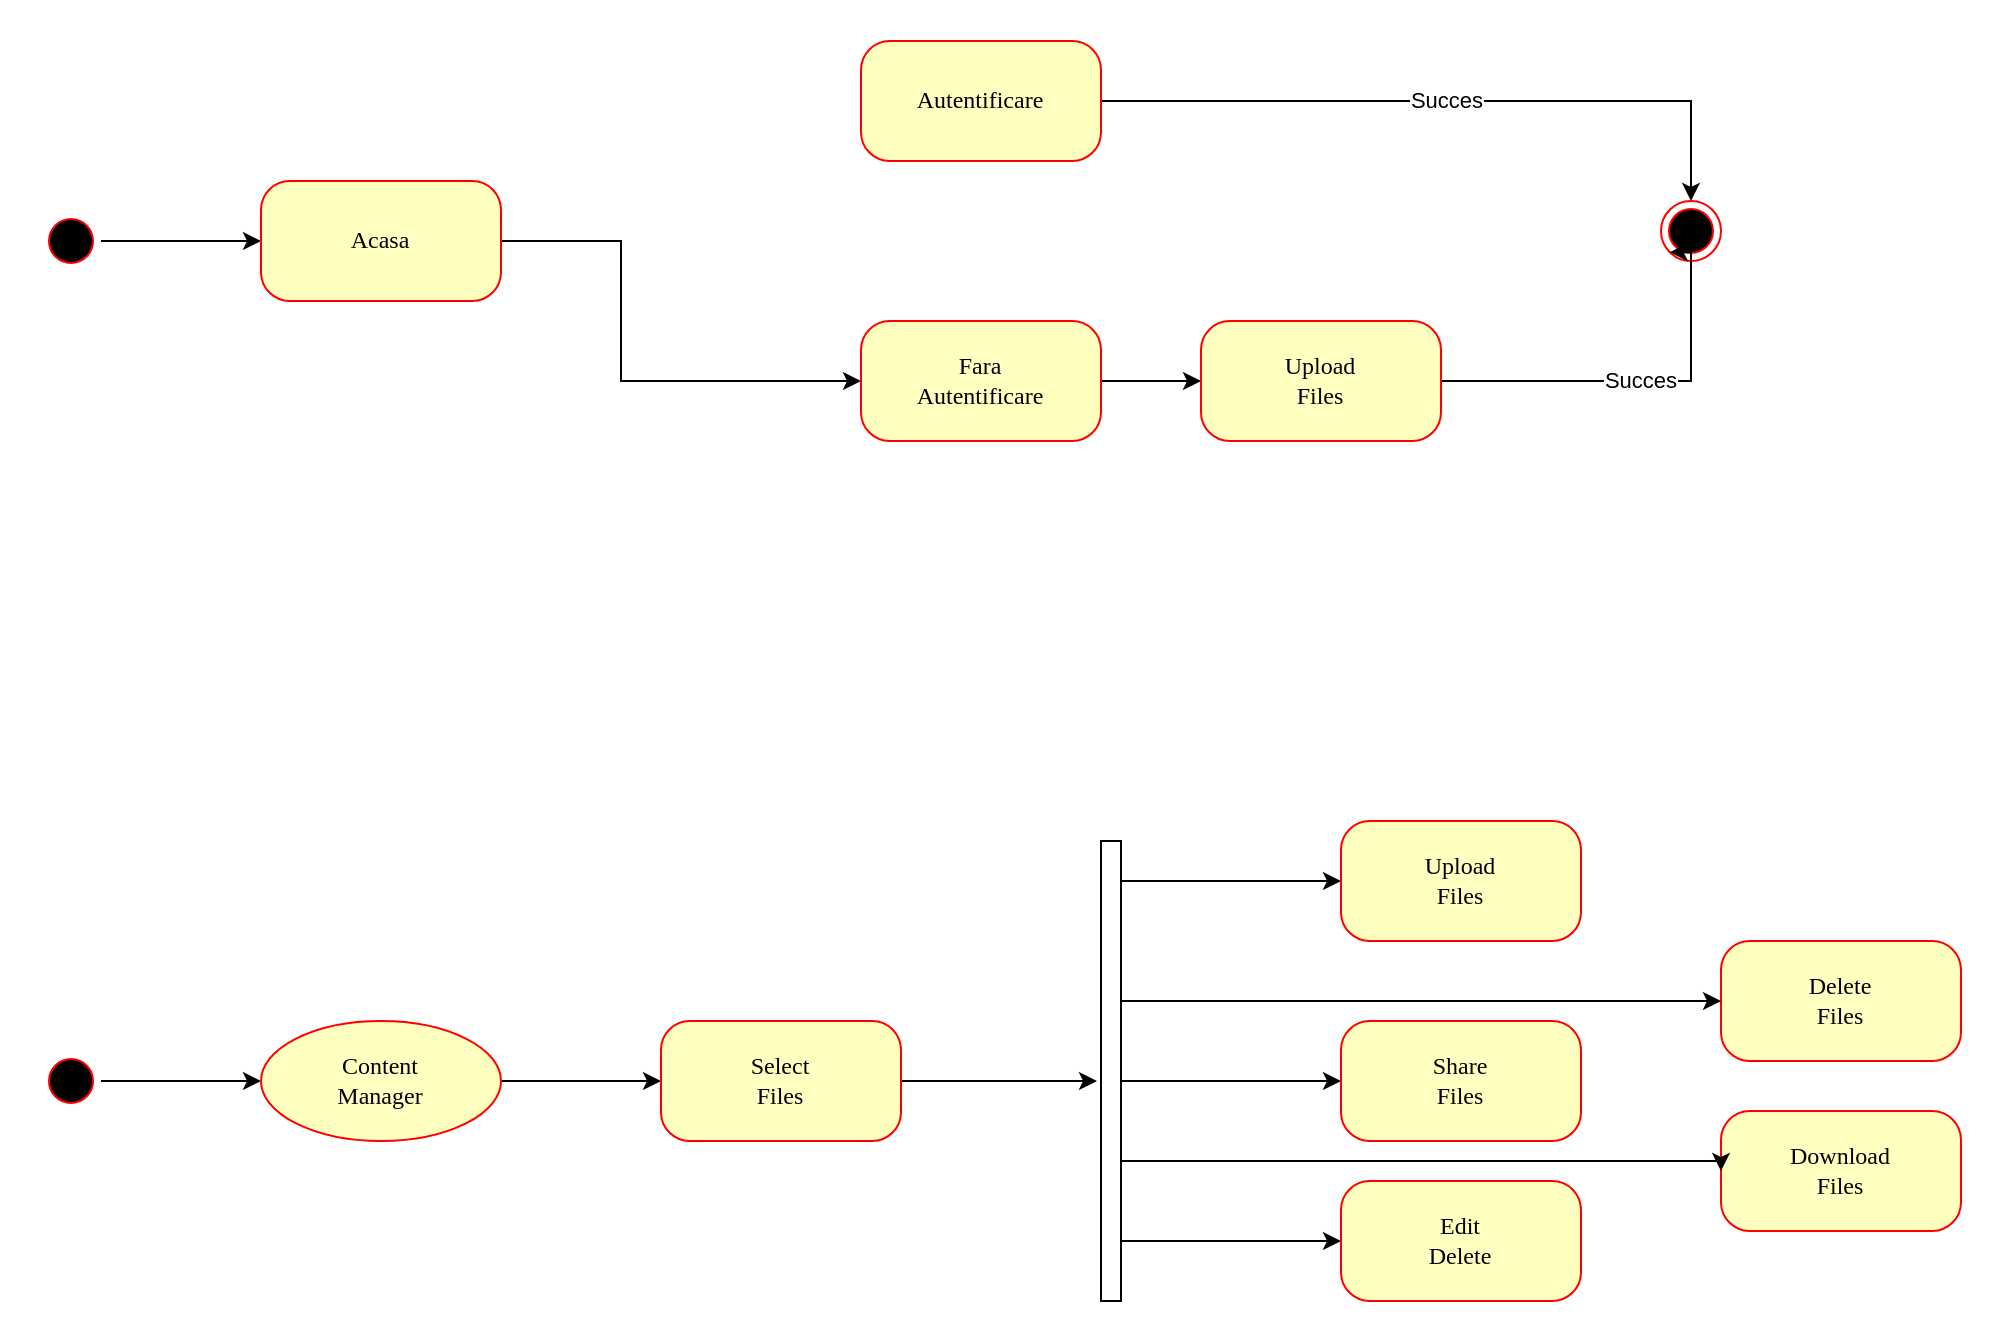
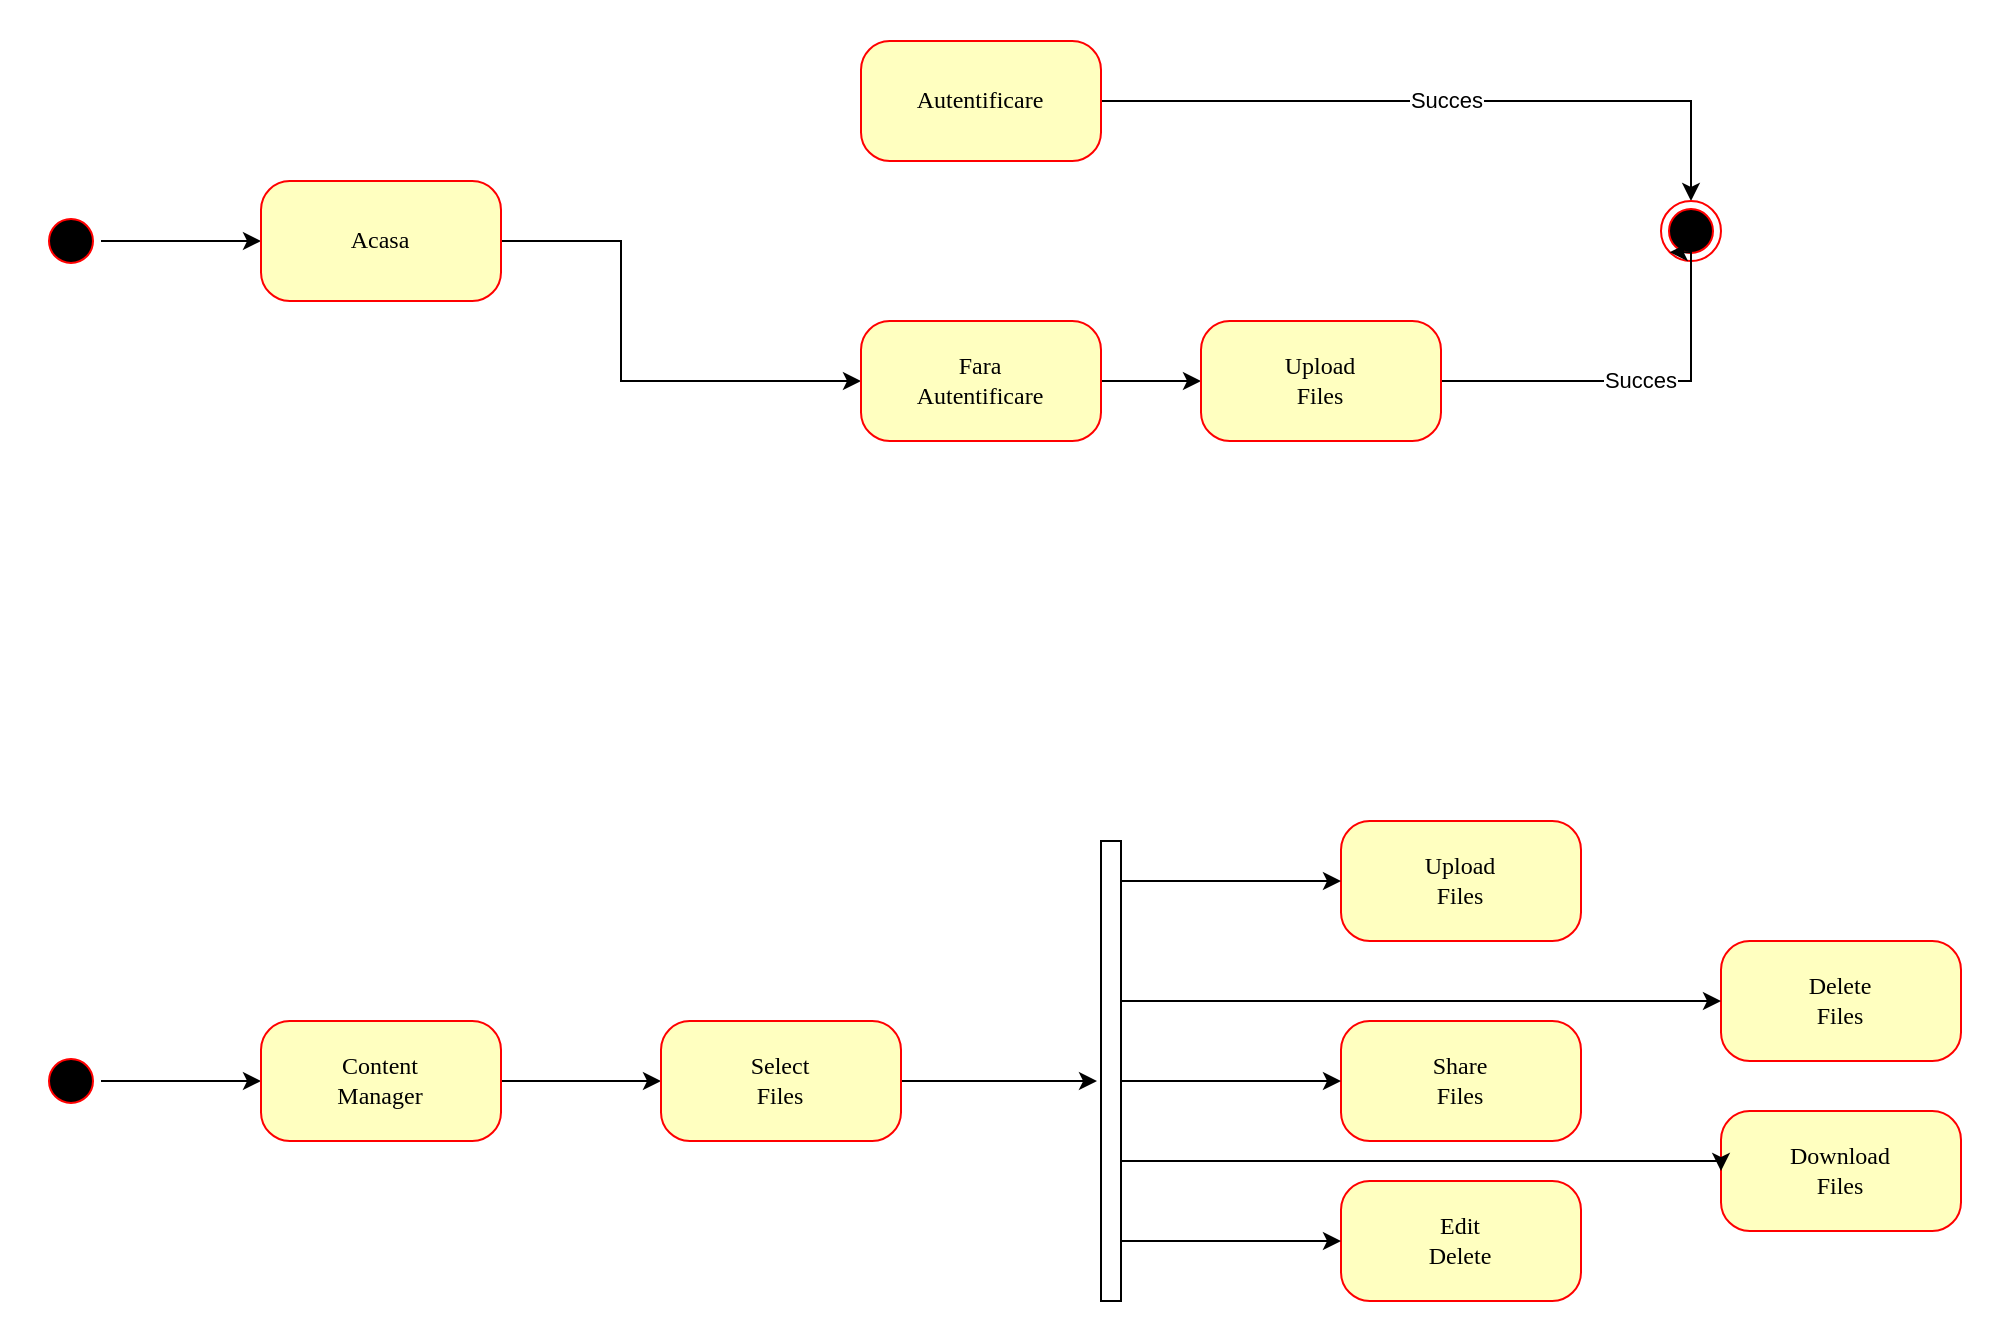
node "Content Manager": shape ellipse -> rounded rectangle
